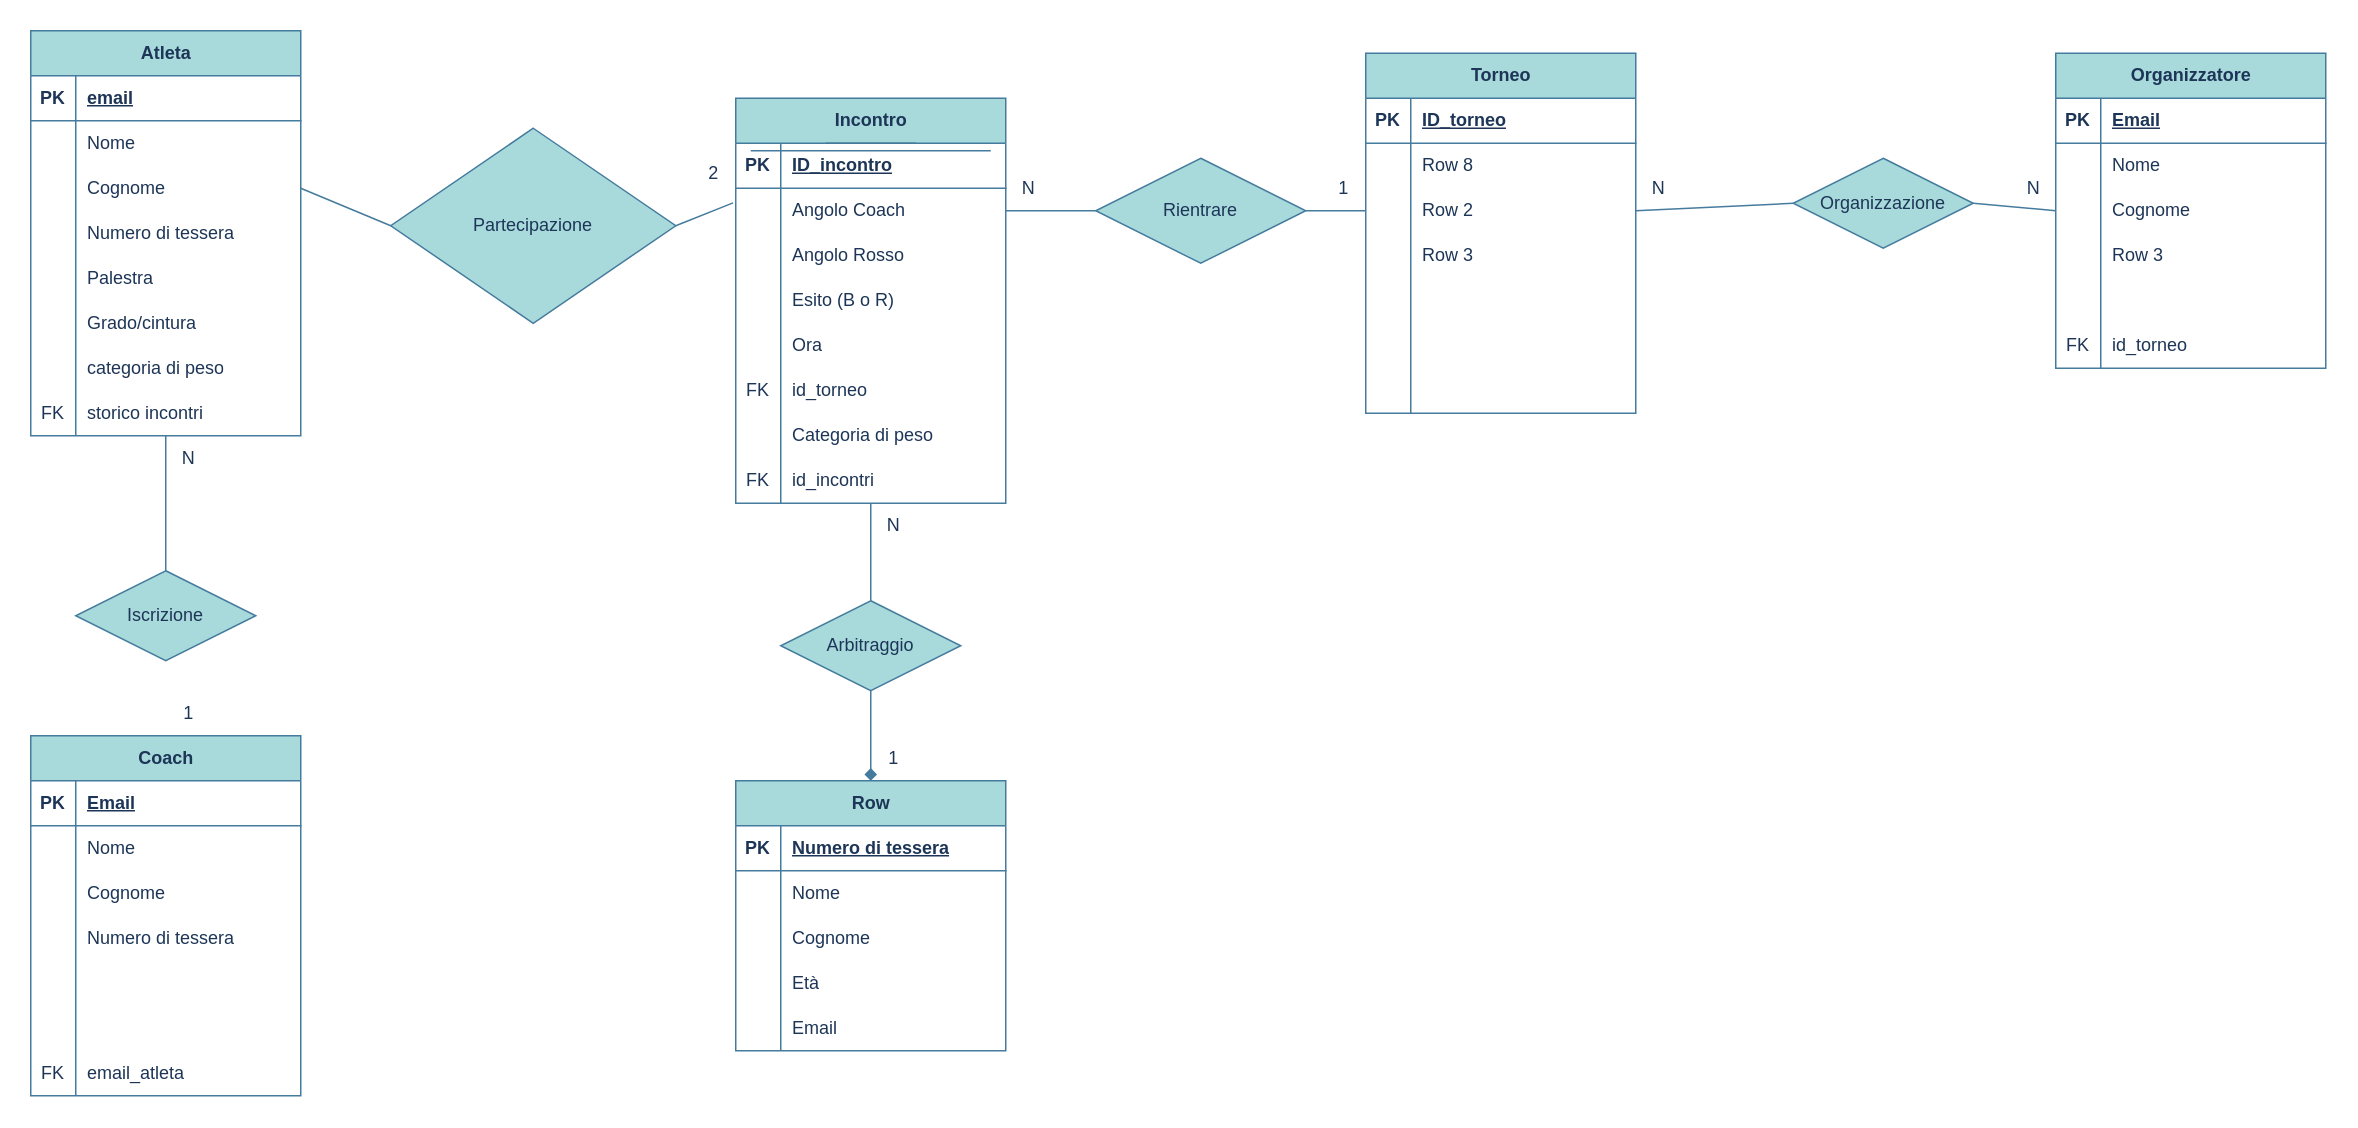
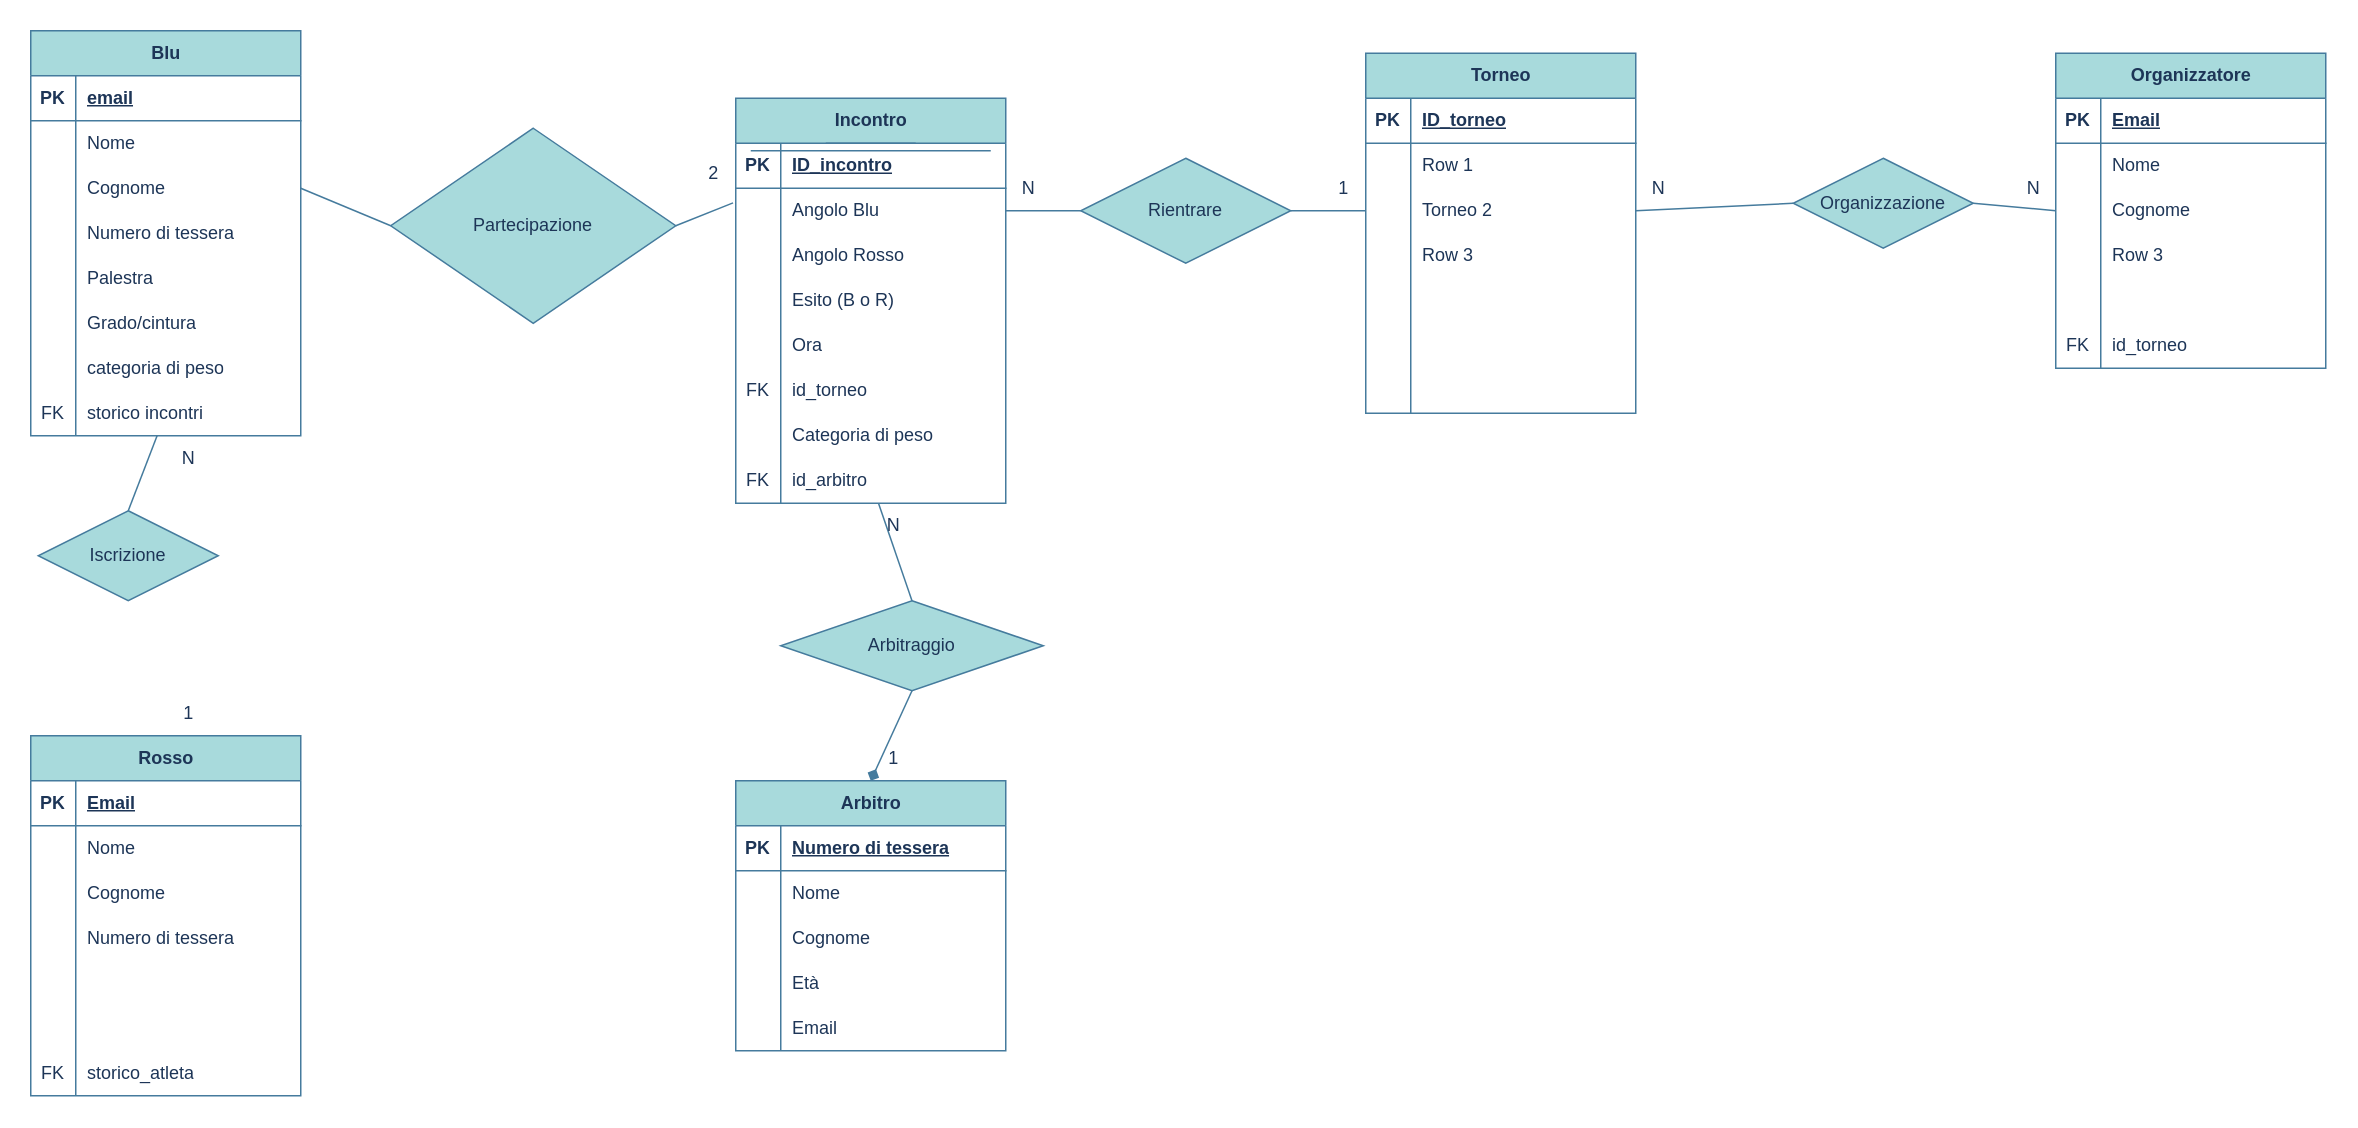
node "Atleta": label "Atleta" -> "Blu"
node "Row 8": label "Row 8" -> "Row 1"
node "Angolo Coach": label "Angolo Coach" -> "Angolo Blu"
node "Rientrare": moved (1201, 211) -> (1186, 211)
node "Row 2": label "Row 2" -> "Torneo 2"
node "id_incontri": label "id_incontri" -> "id_arbitro"
node "Iscrizione": moved (166, 616) -> (128, 556)
node "Arbitraggio": size 180x90 -> 263x90
node "Coach": label "Coach" -> "Rosso"
node "Row": label "Row" -> "Arbitro"
node "email_atleta": label "email_atleta" -> "storico_atleta"
